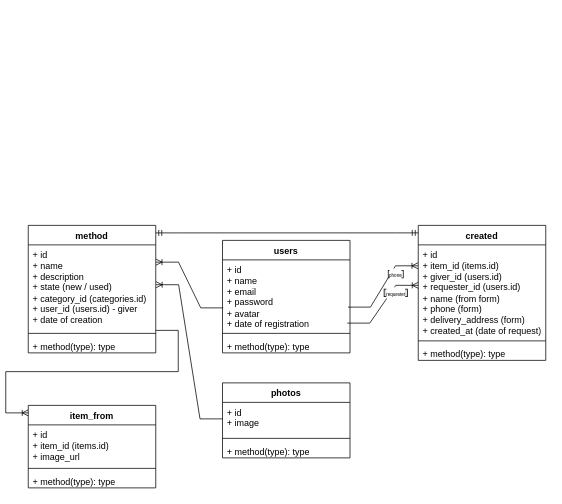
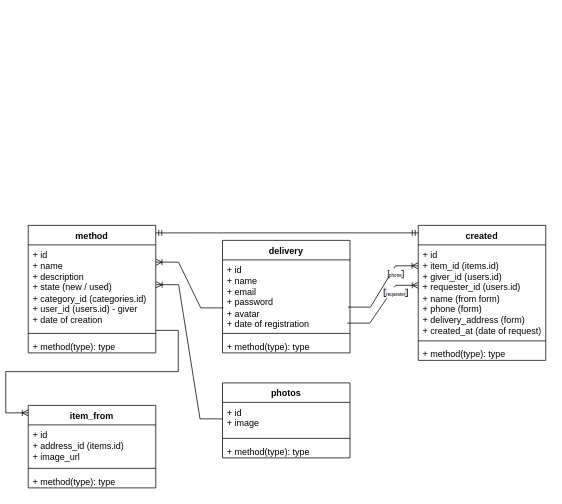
node "users": label "users" -> "delivery"
node "+ id + item_id (items.id) + image_url": label "+ id + item_id (items.id) + image_url" -> "+ id + address_id (items.id) + image_url"
